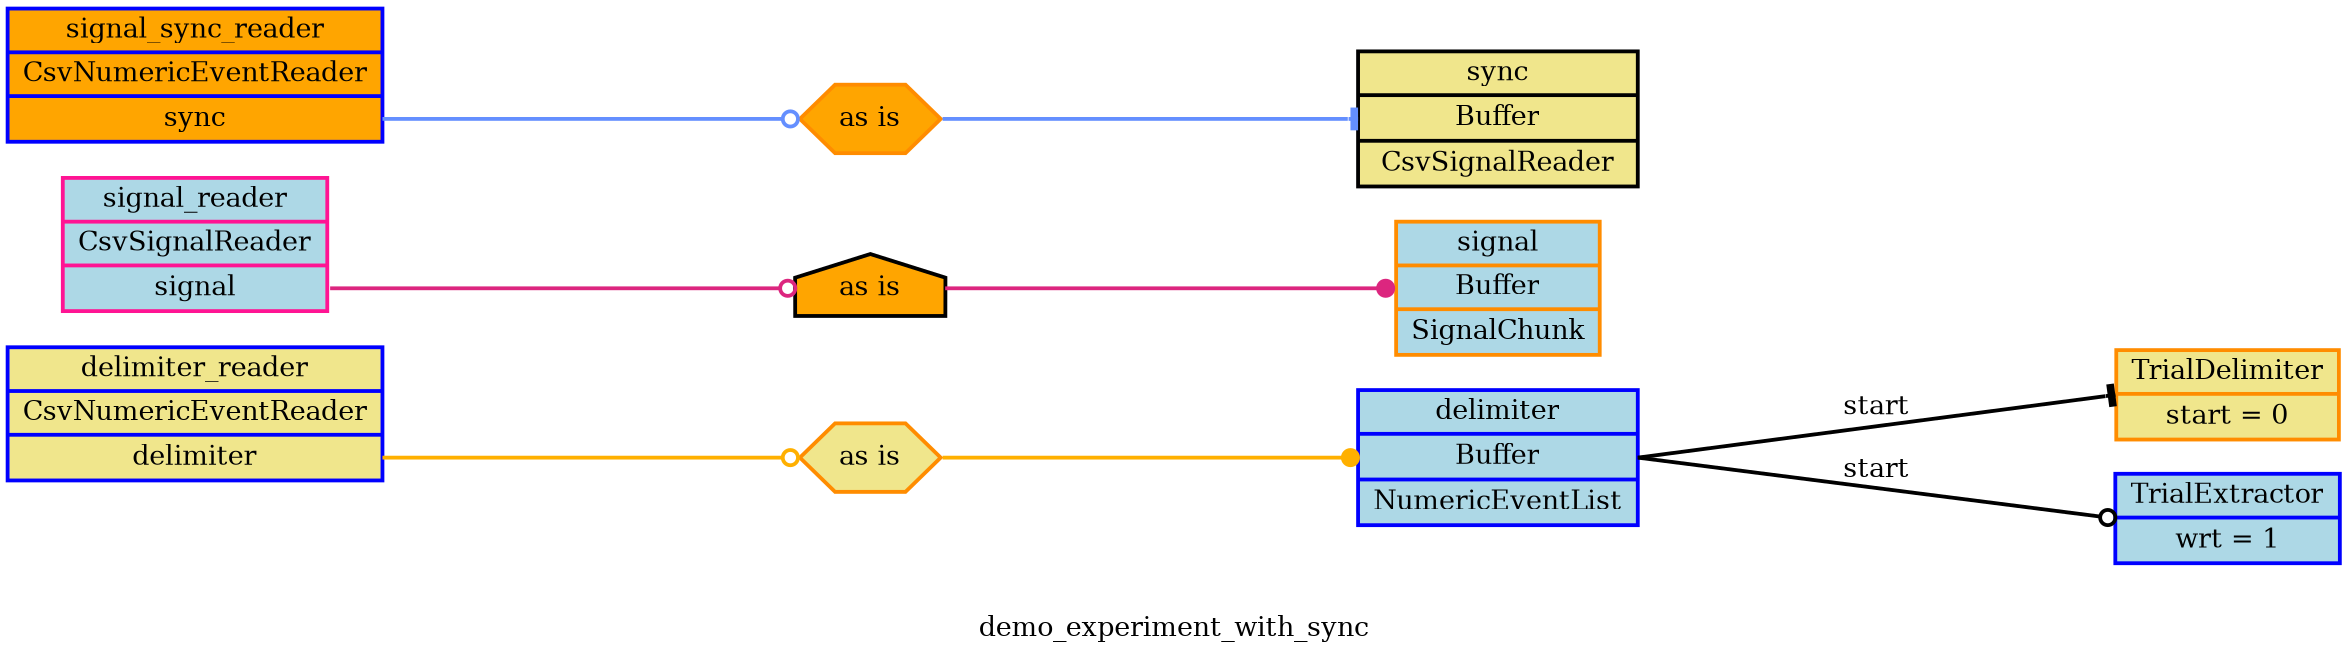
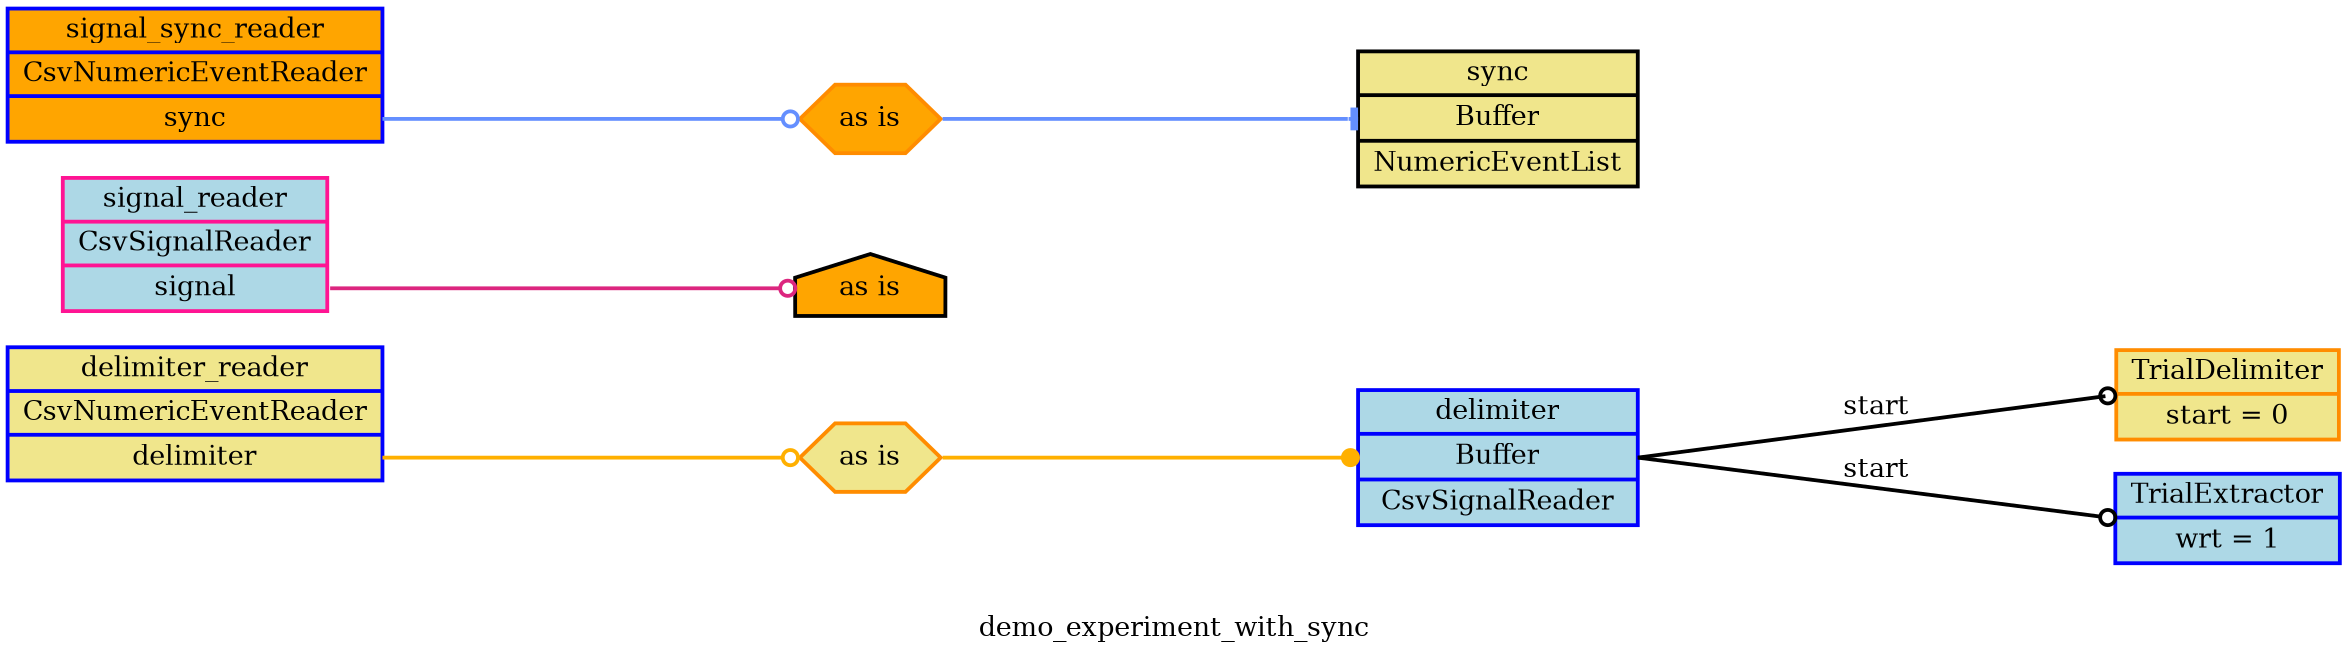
node "sync": text "CsvSignalReader" -> "NumericEventList"
node "signal": removed
edge "delimiter" -> "TrialDelimiter": arrowhead tee -> odot
node "delimiter": text "NumericEventList" -> "CsvSignalReader"
